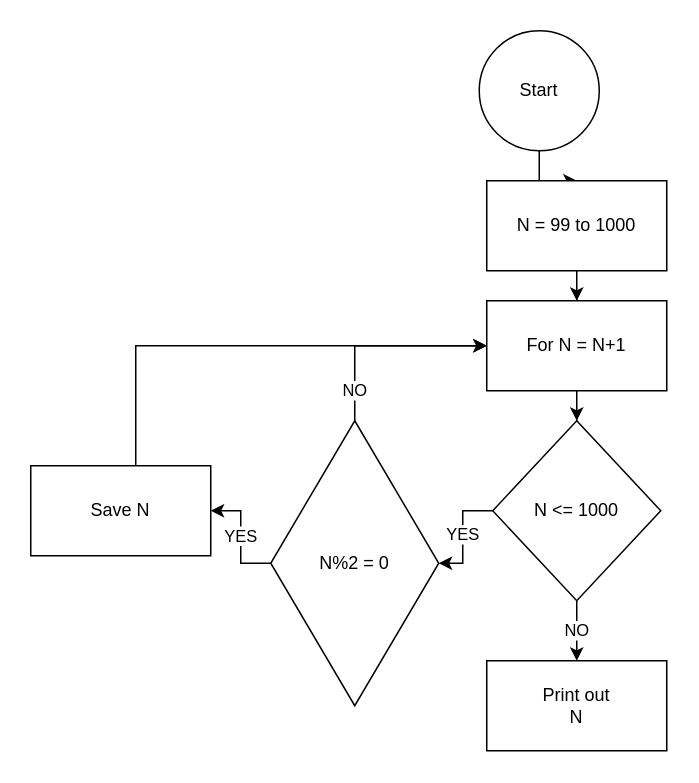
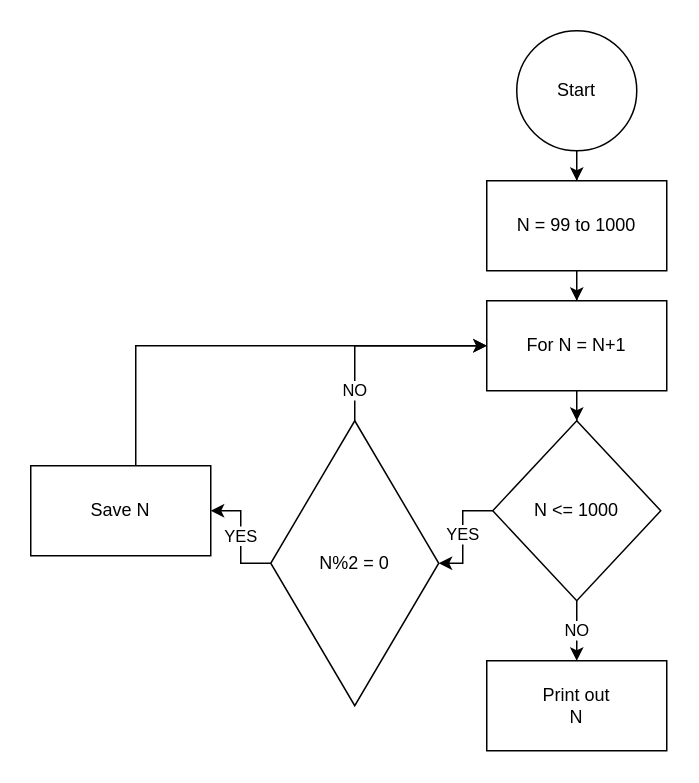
node "Start": moved (539, 91) -> (577, 91)
